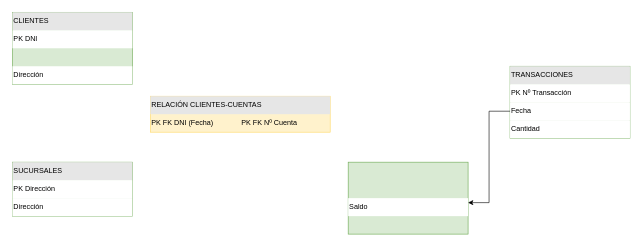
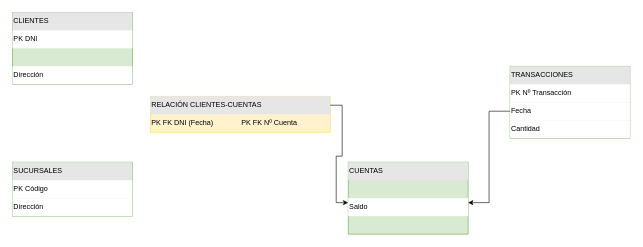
node "CUENTAS": added
node "PK Dirección": label "PK Dirección" -> "PK Código"
edge "RELACIÓN CLIENTES-CUENTAS" -> "Saldo": added
